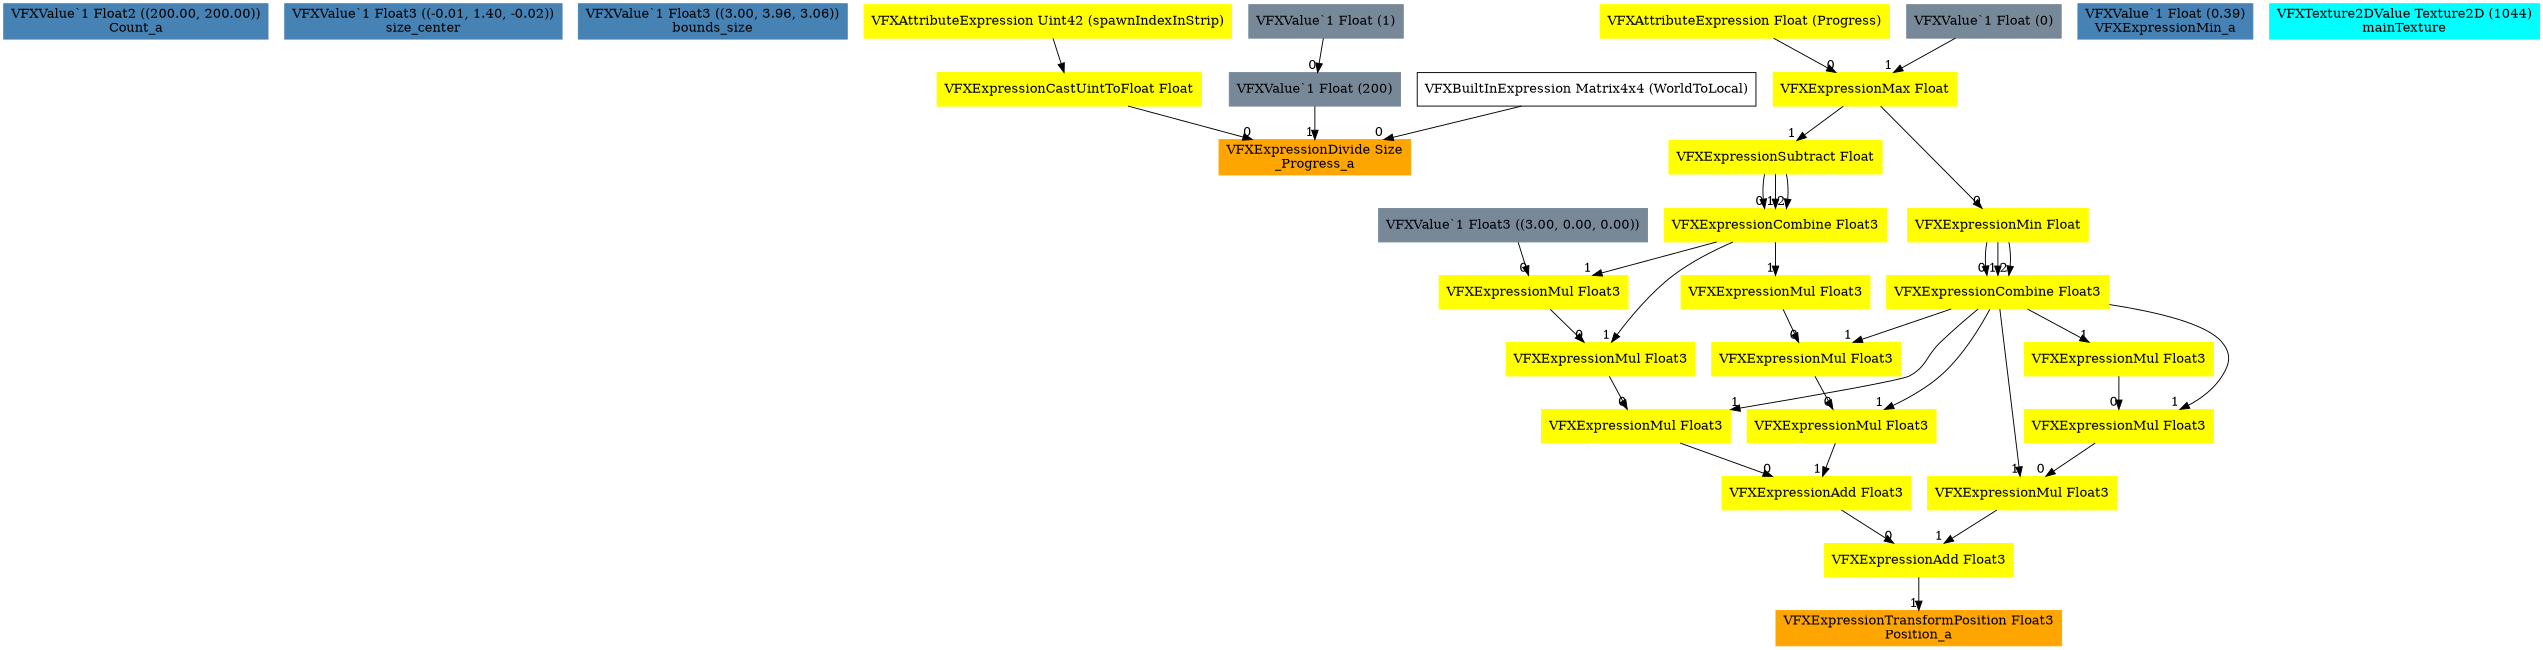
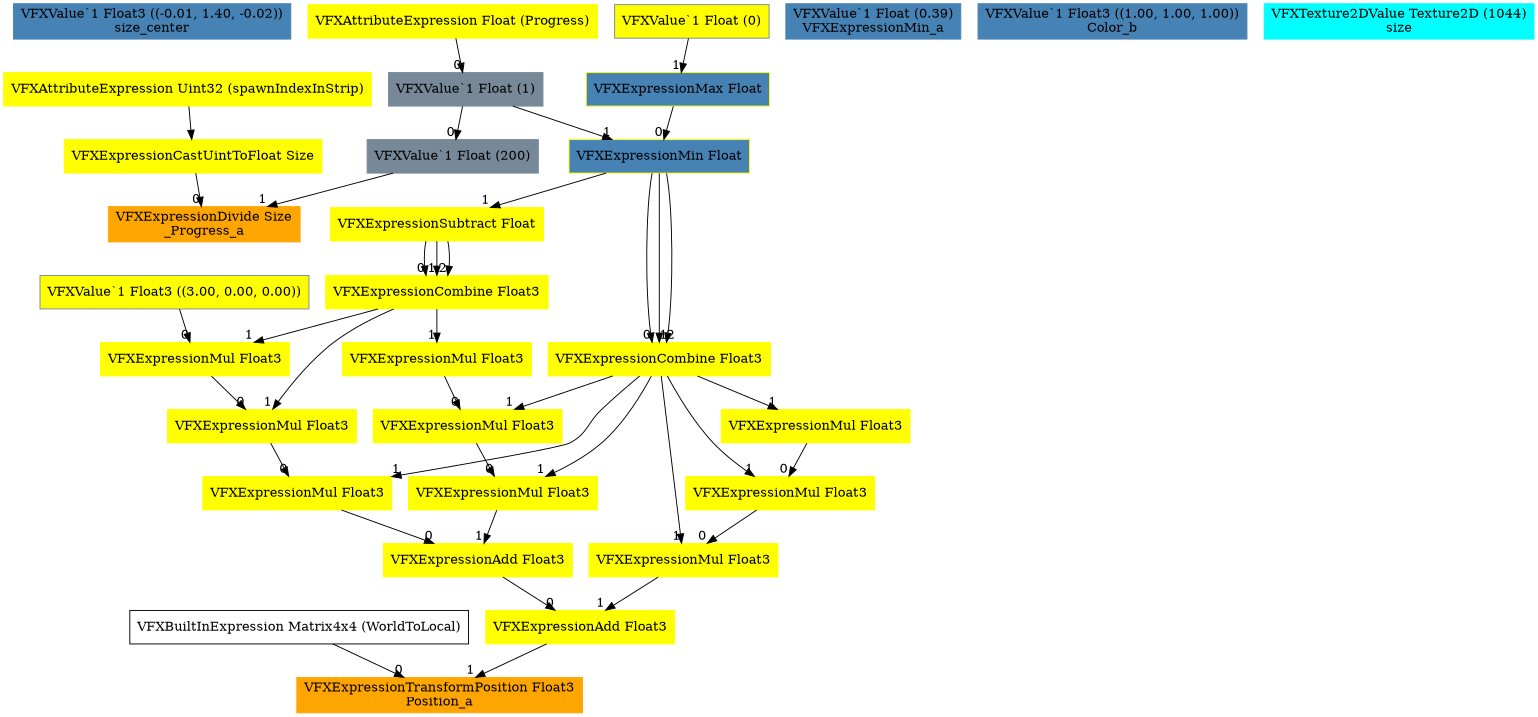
node "VFXValue`1 Float2 ((200.00, 200.00)) Count_a": removed
node "VFXValue`1 Float3 ((3.00, 3.96, 3.06)) bounds_size": removed
node "VFXAttributeExpression Uint42 (spawnIndexInStrip)": label "VFXAttributeExpression Uint42 (spawnIndexInStrip)" -> "VFXAttributeExpression Uint32 (spawnIndexInStrip)"
node "VFXValue`1 Float3 ((1.00, 1.00, 1.00)) Color_b": added
node "VFXValue`1 Float (0)": fillcolor lightslategray -> yellow
node "VFXTexture2DValue Texture2D (1044) mainTexture": label "VFXTexture2DValue Texture2D (1044) mainTexture" -> "VFXTexture2DValue Texture2D (1044) size"
edge "VFXAttributeExpression Float (Progress)" -> "VFXExpressionMax Float": now "VFXAttributeExpression Float (Progress)" -> "VFXValue`1 Float (1)"
node "VFXExpressionCastUintToFloat Float": label "VFXExpressionCastUintToFloat Float" -> "VFXExpressionCastUintToFloat Size"
node "VFXExpressionMax Float": fillcolor yellow -> steelblue
edge "VFXValue`1 Float (1)" -> "VFXExpressionMin Float": added
edge "VFXExpressionMax Float" -> "VFXExpressionSubtract Float": now "VFXExpressionMin Float" -> "VFXExpressionSubtract Float"
edge "VFXBuiltInExpression Matrix4x4 (WorldToLocal)" -> "VFXExpressionDivide Size _Progress_a": now "VFXBuiltInExpression Matrix4x4 (WorldToLocal)" -> "VFXExpressionTransformPosition Float3 Position_a"
node "VFXValue`1 Float3 ((3.00, 0.00, 0.00))": fillcolor lightslategray -> yellow
node "VFXExpressionMin Float": fillcolor yellow -> steelblue
